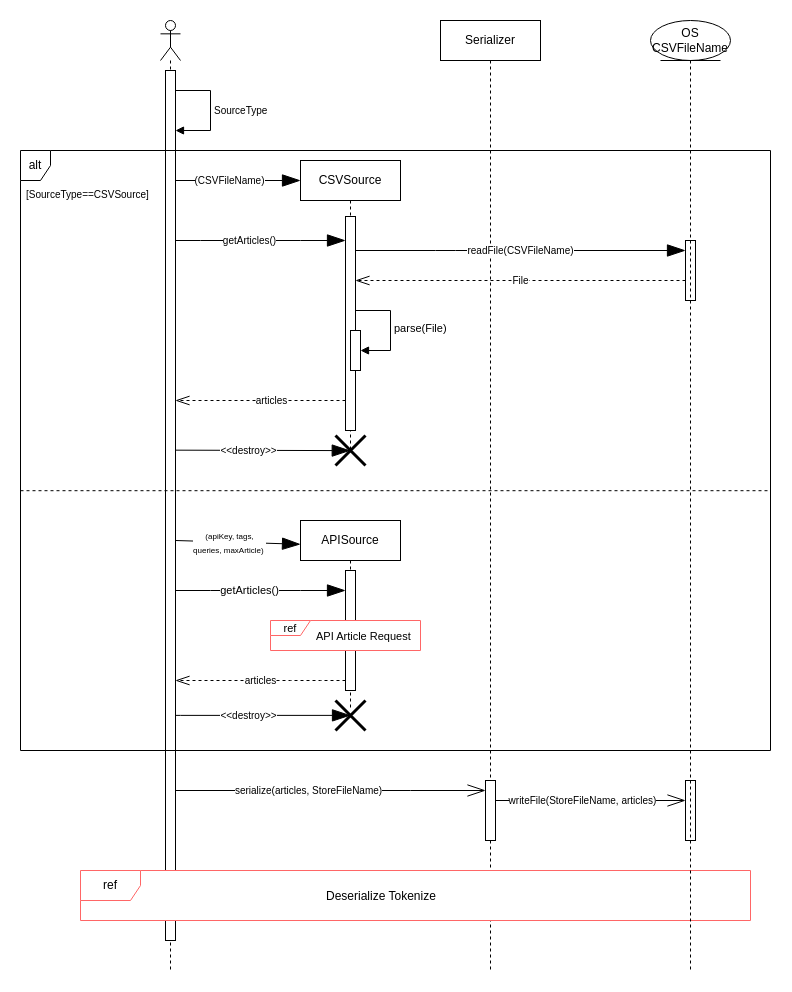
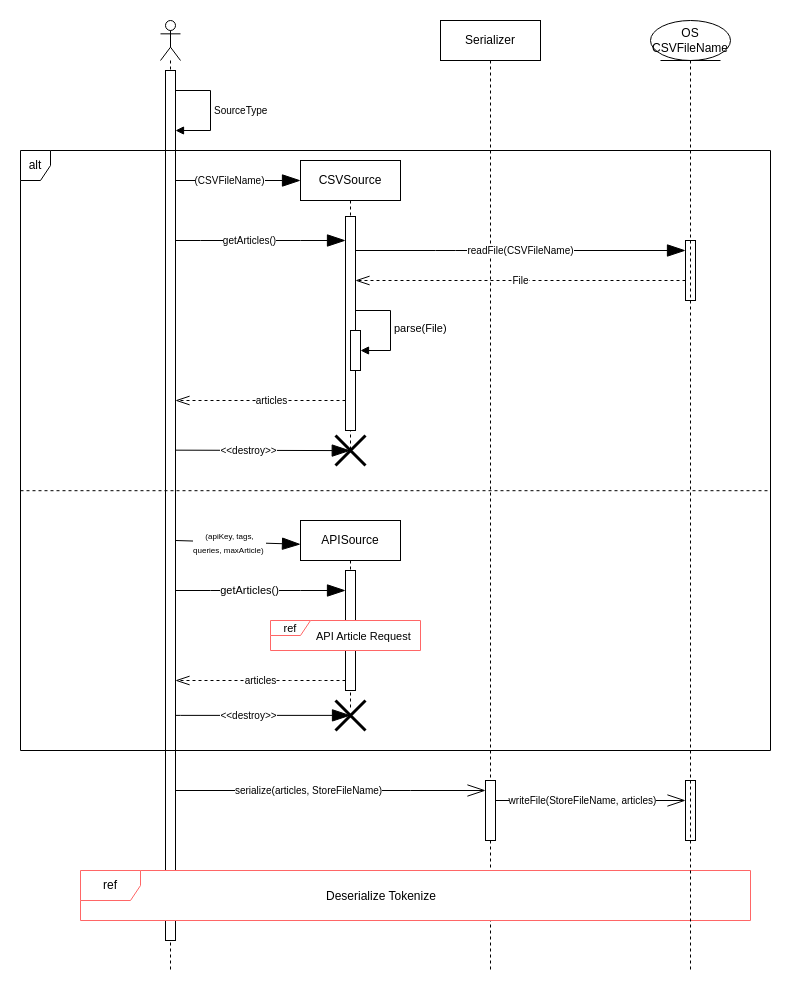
node "[SourceType==CSVSource]": removed
